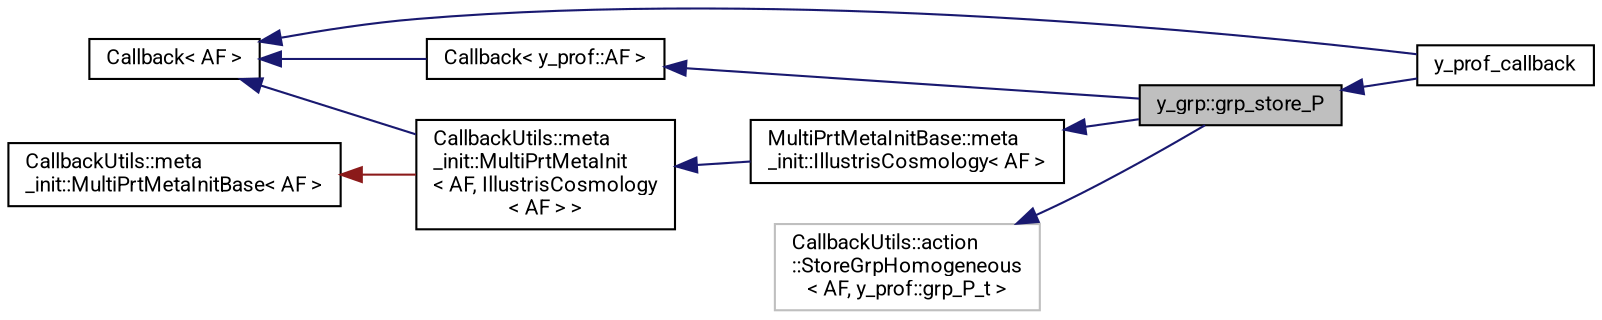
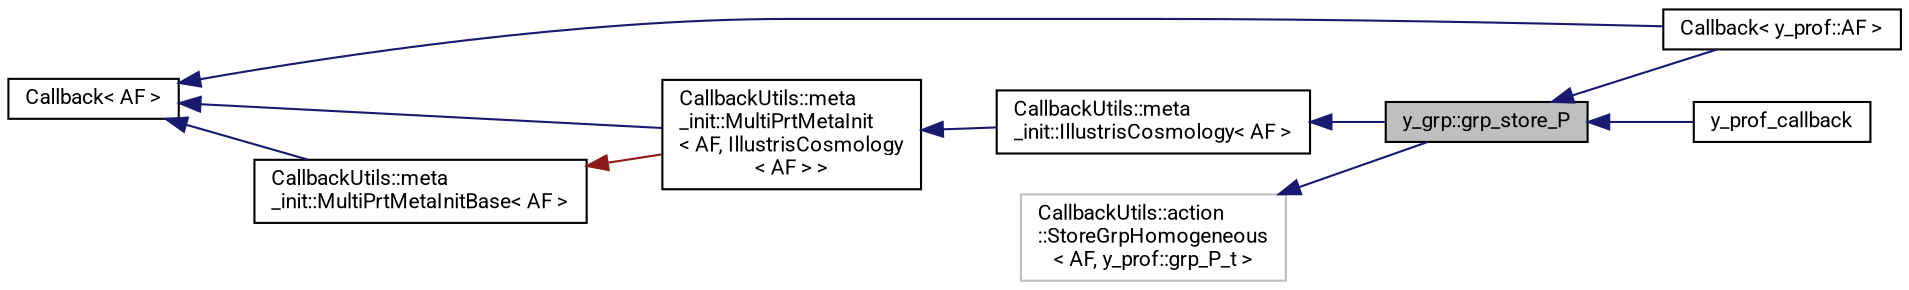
edge "y_prof_callback" -> "Callback< AF >": now "CallbackUtils::meta _init::MultiPrtMetaInitBase< AF >" -> "Callback< AF >"
edge "y_grp::grp_store_P" -> "Callback< y_prof::AF >": reversed
node "MultiPrtMetaInitBase::meta _init::IllustrisCosmology< AF >": label "MultiPrtMetaInitBase::meta _init::IllustrisCosmology< AF >" -> "CallbackUtils::meta _init::IllustrisCosmology< AF >"
